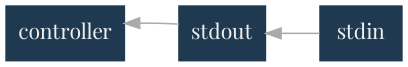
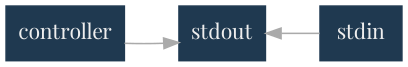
edge "stdout" -> "controller": reversed
